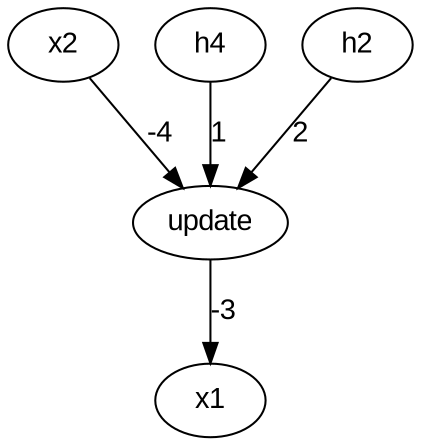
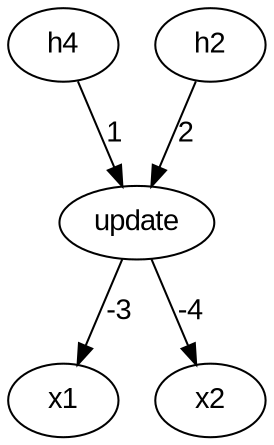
edge "x2" -> "update": reversed
